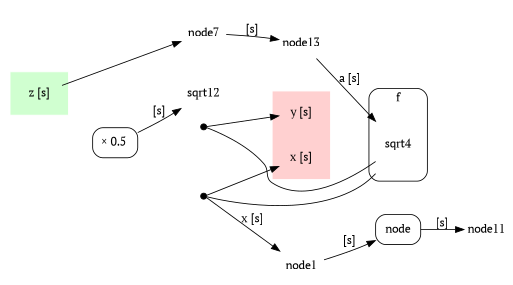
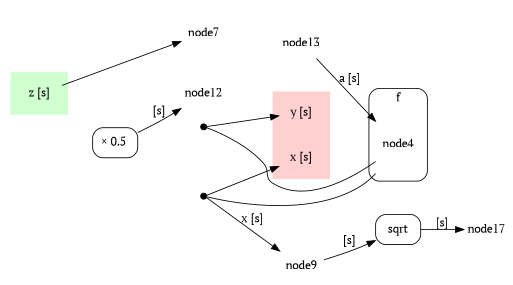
edge "node7" -> "node13": removed, label "[s]"
node "sqrt12": label "sqrt12" -> "node12"
node "sqrt4": label "sqrt4" -> "node4"
node "node": label "node" -> "sqrt"
node "node11": label "node11" -> "node17"
node "node1": label "node1" -> "node9"
